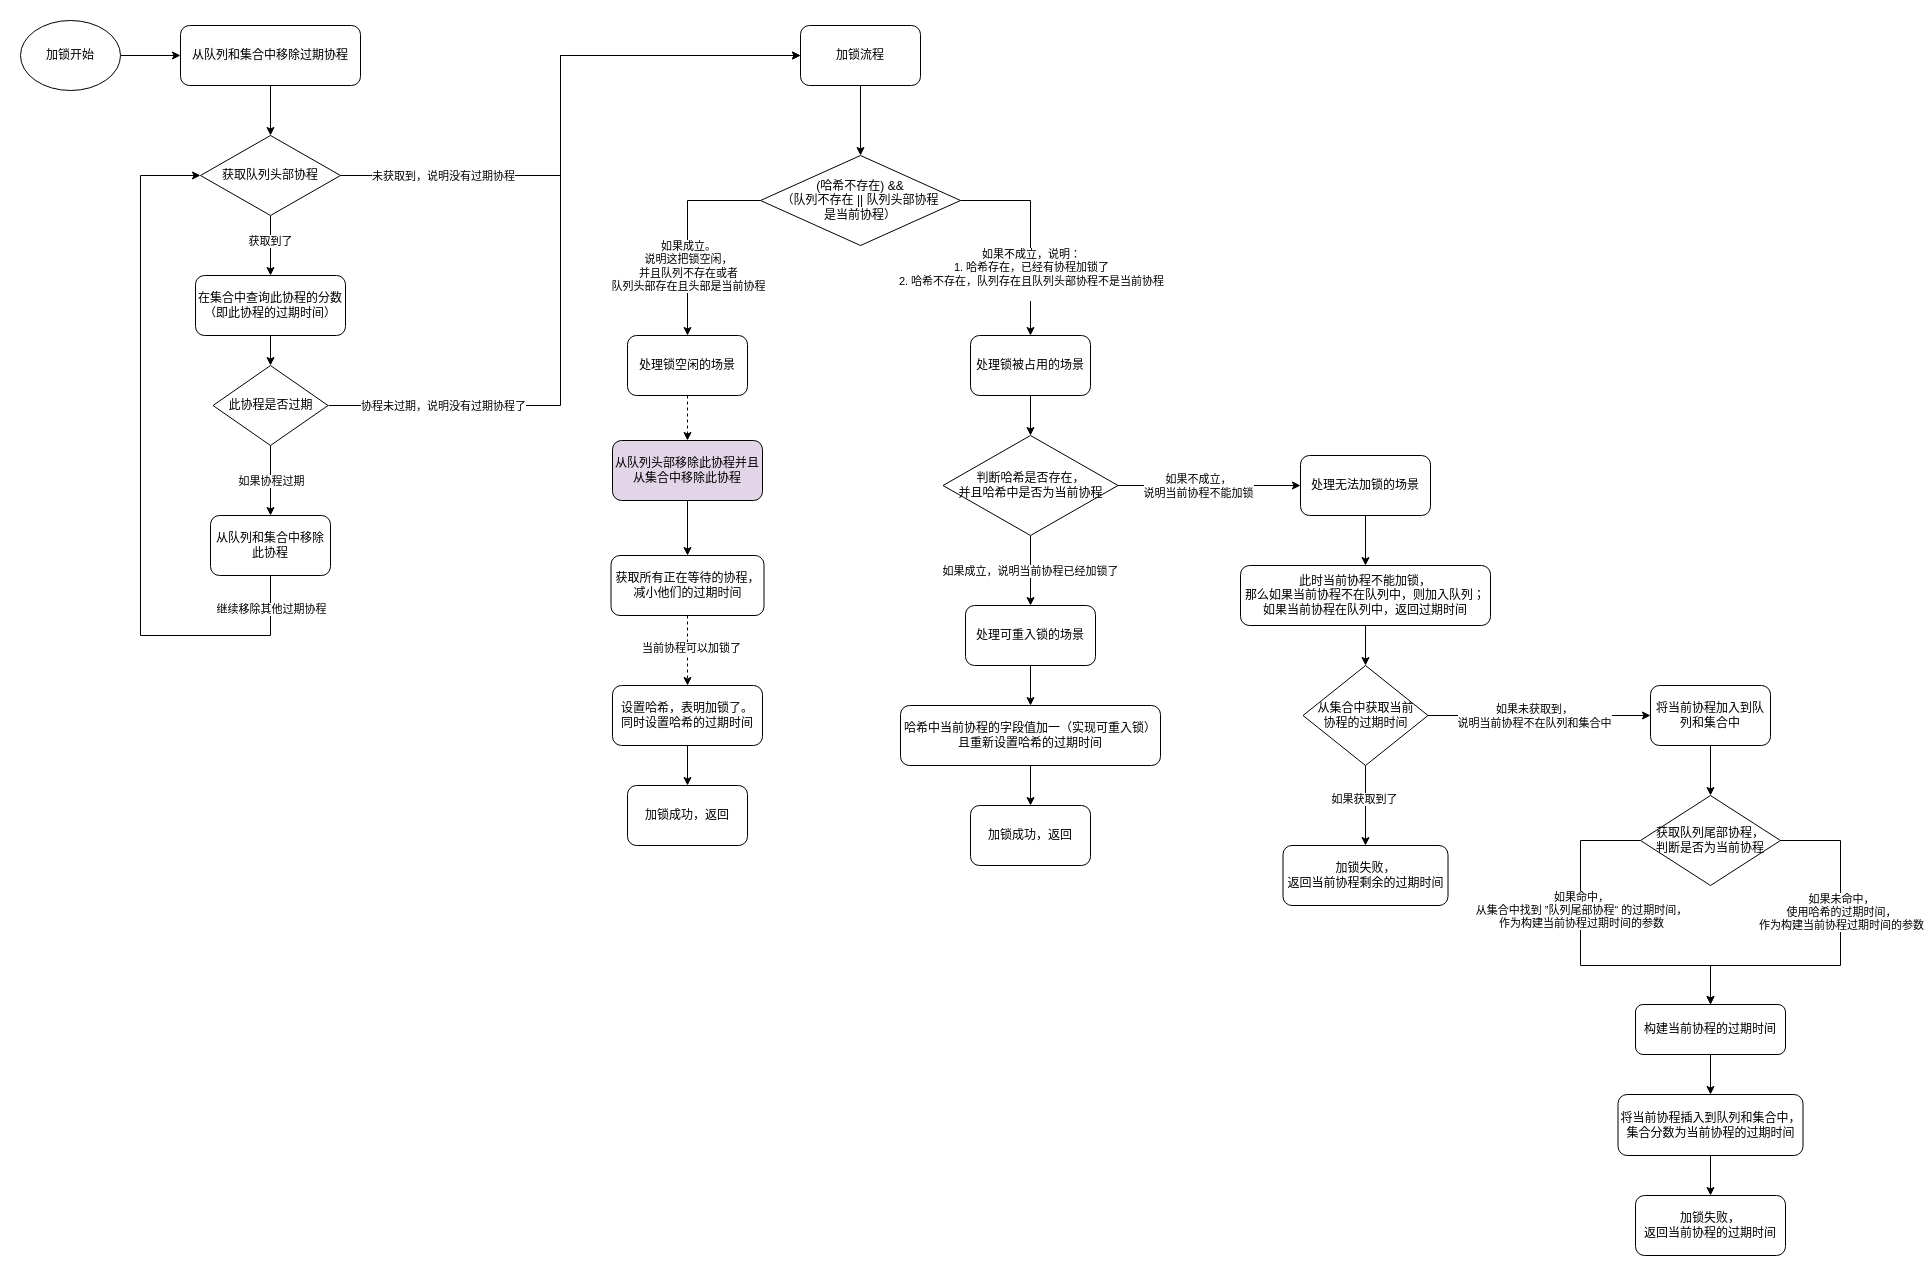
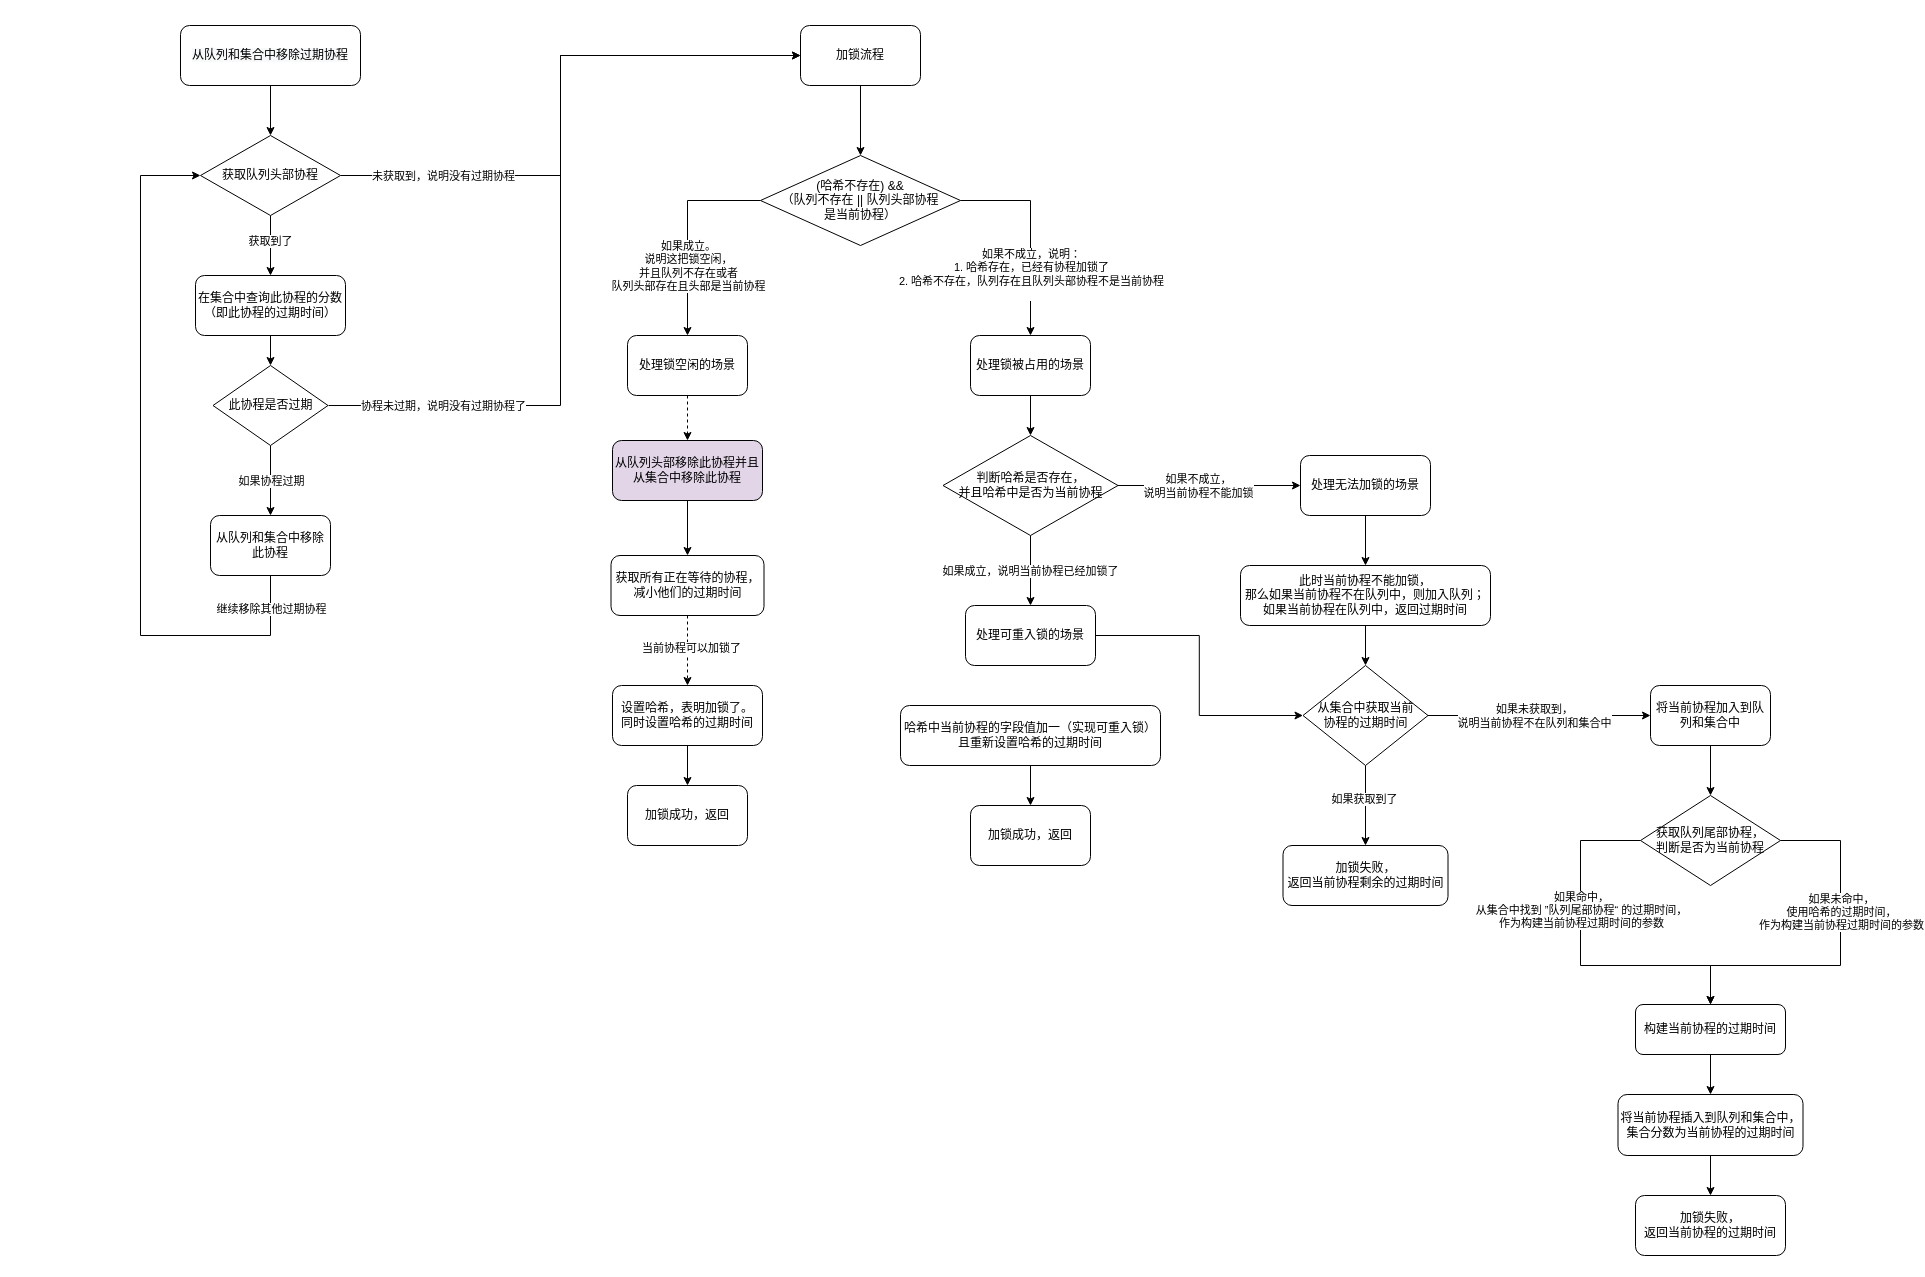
node "加锁开始": removed
edge "加锁开始" -> "从队列和集合中移除过期协程": removed
edge "处理可重入锁的场景" -> "哈希中当前协程的字段值加一（实现可重入锁） 且重新设置哈希的过期时间": now "处理可重入锁的场景" -> "从集合中获取当前 协程的过期时间"
